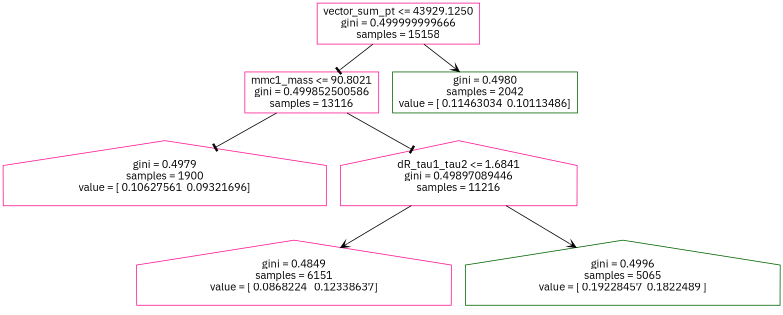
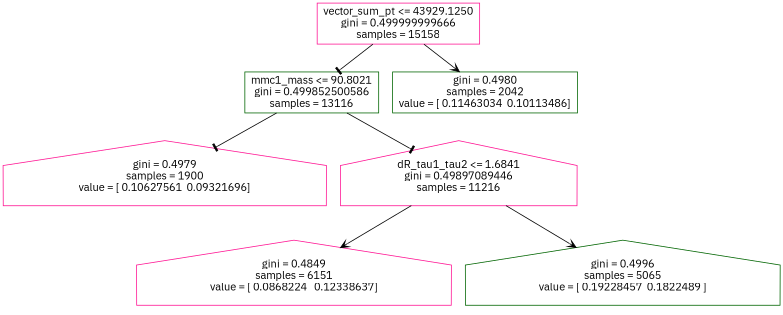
node "mmc1_mass <= 90.8021 gini = 0.499852500586 samples = 13116": color deeppink -> darkgreen
